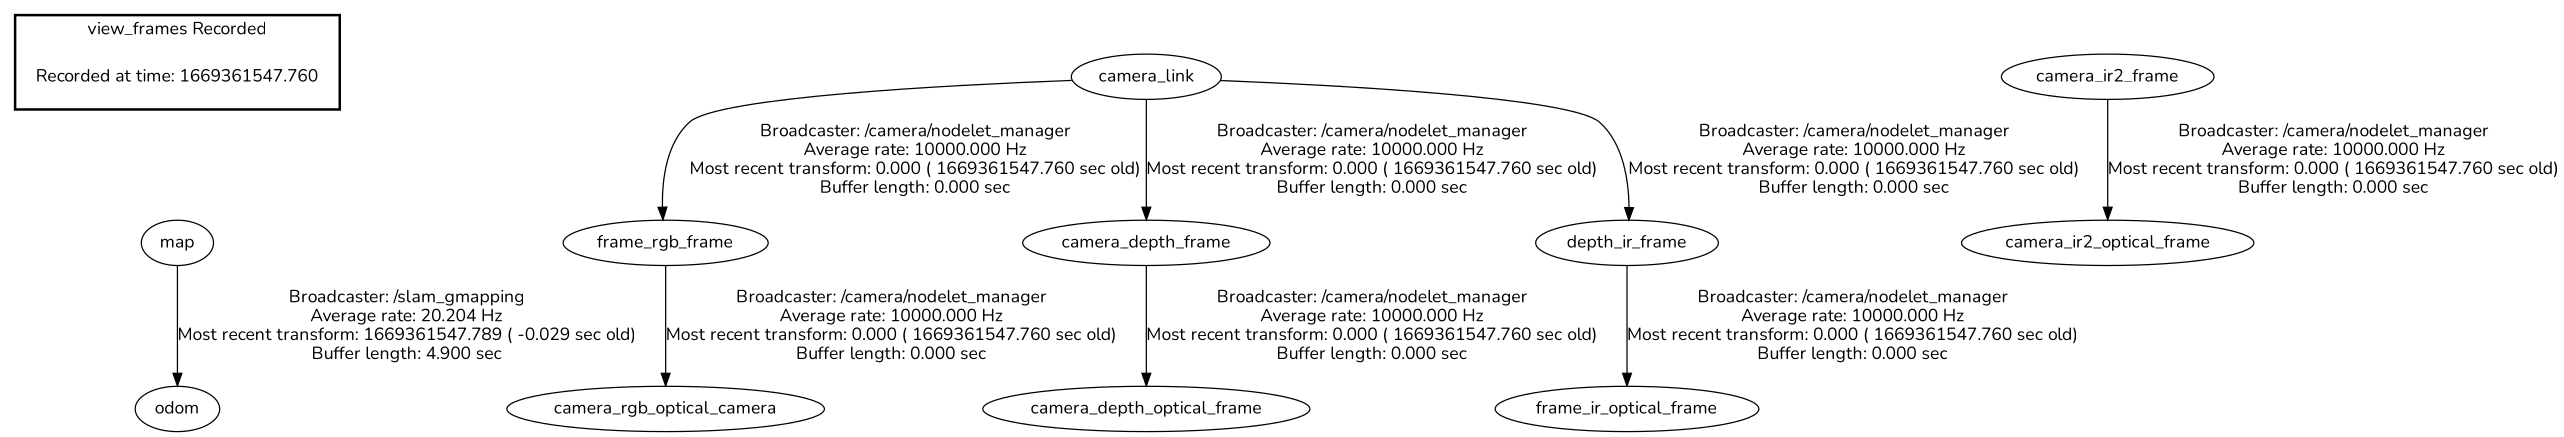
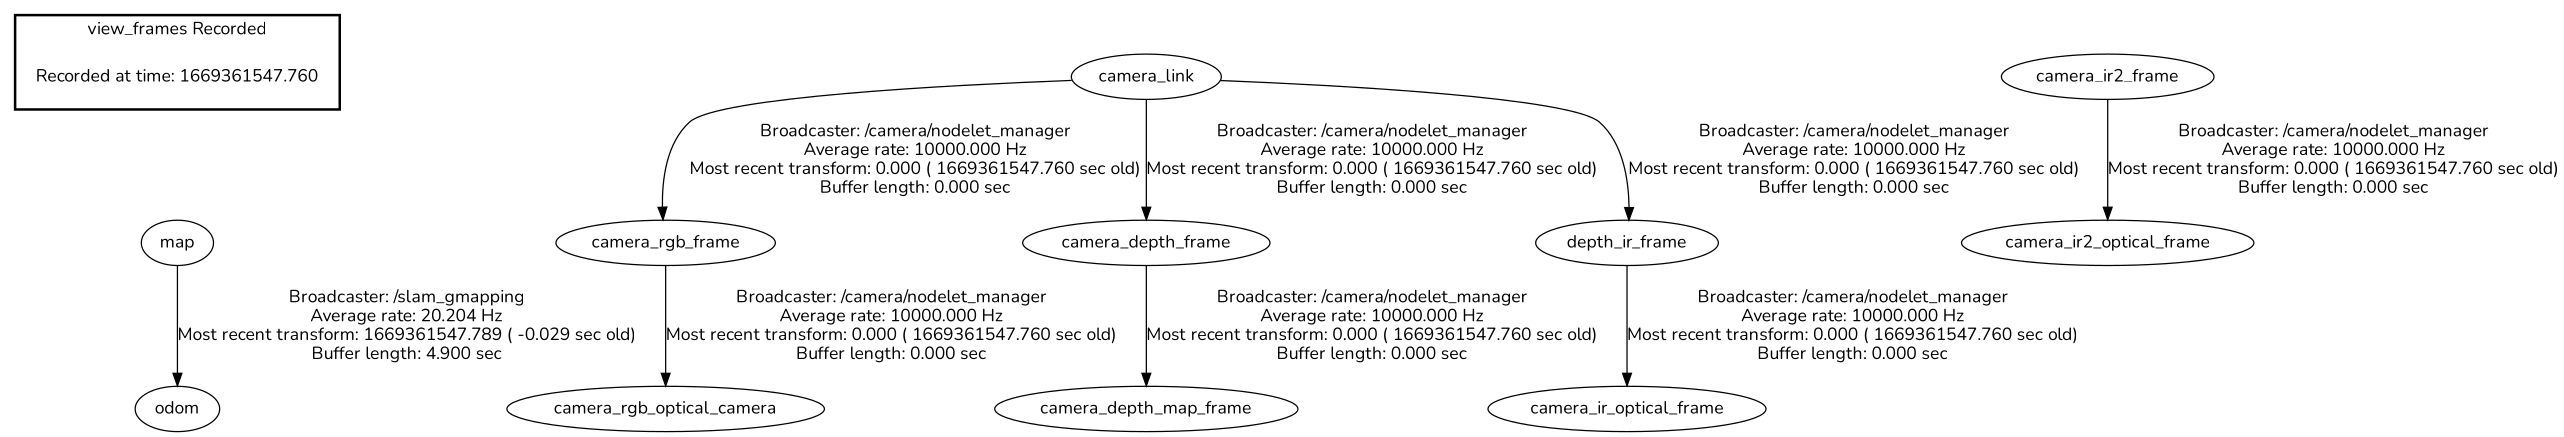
node "frame_rgb_frame": label "frame_rgb_frame" -> "camera_rgb_frame"
node "camera_depth_optical_frame": label "camera_depth_optical_frame" -> "camera_depth_map_frame"
node "frame_ir_optical_frame": label "frame_ir_optical_frame" -> "camera_ir_optical_frame"
